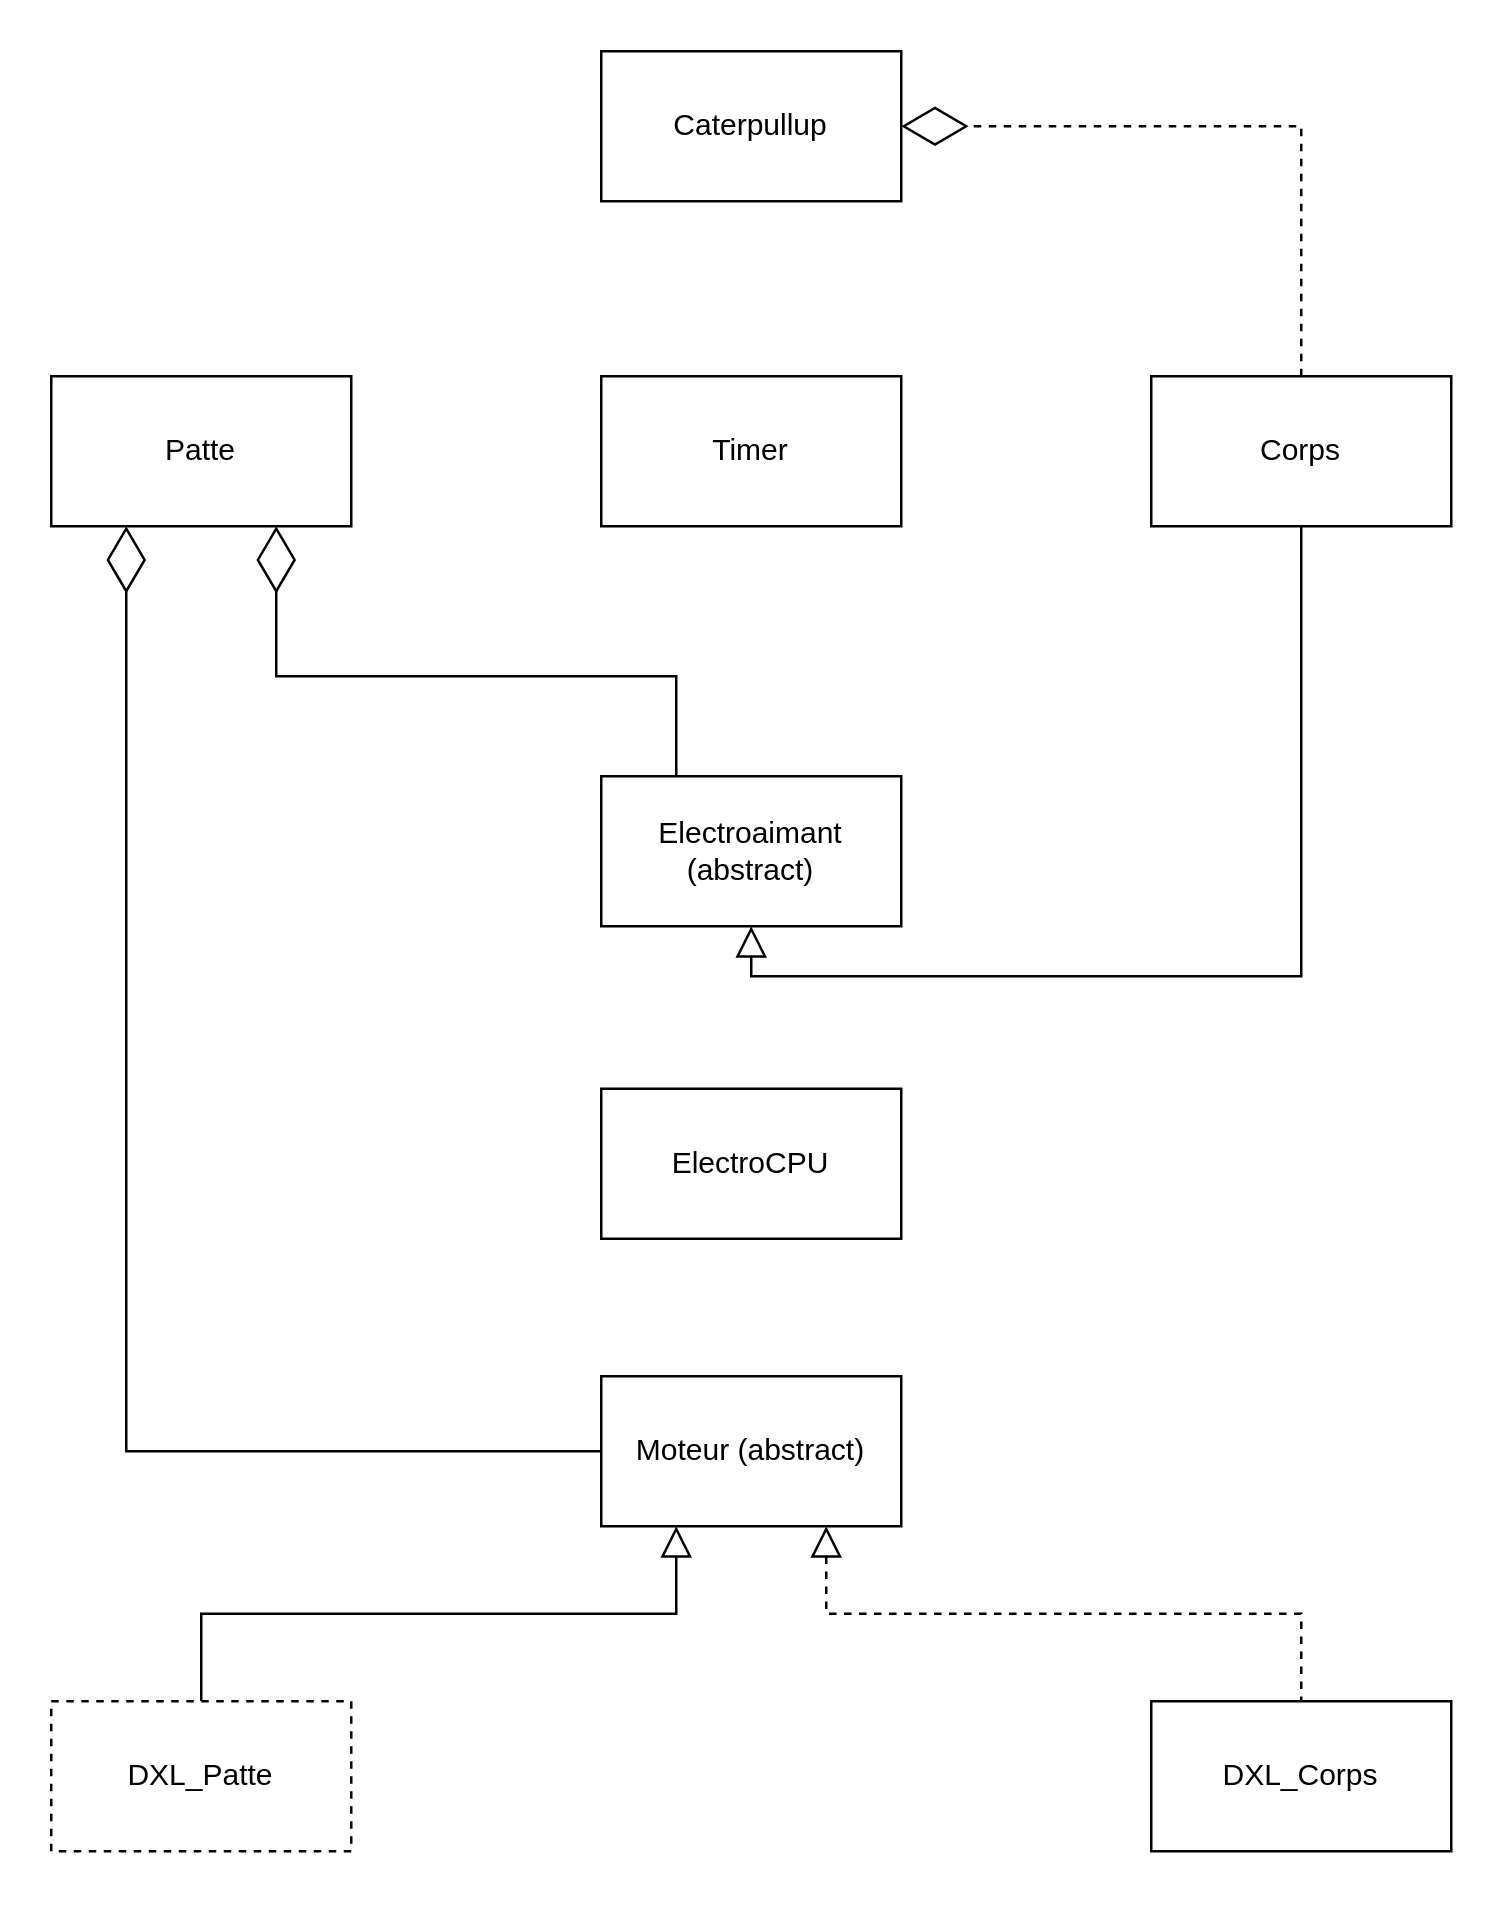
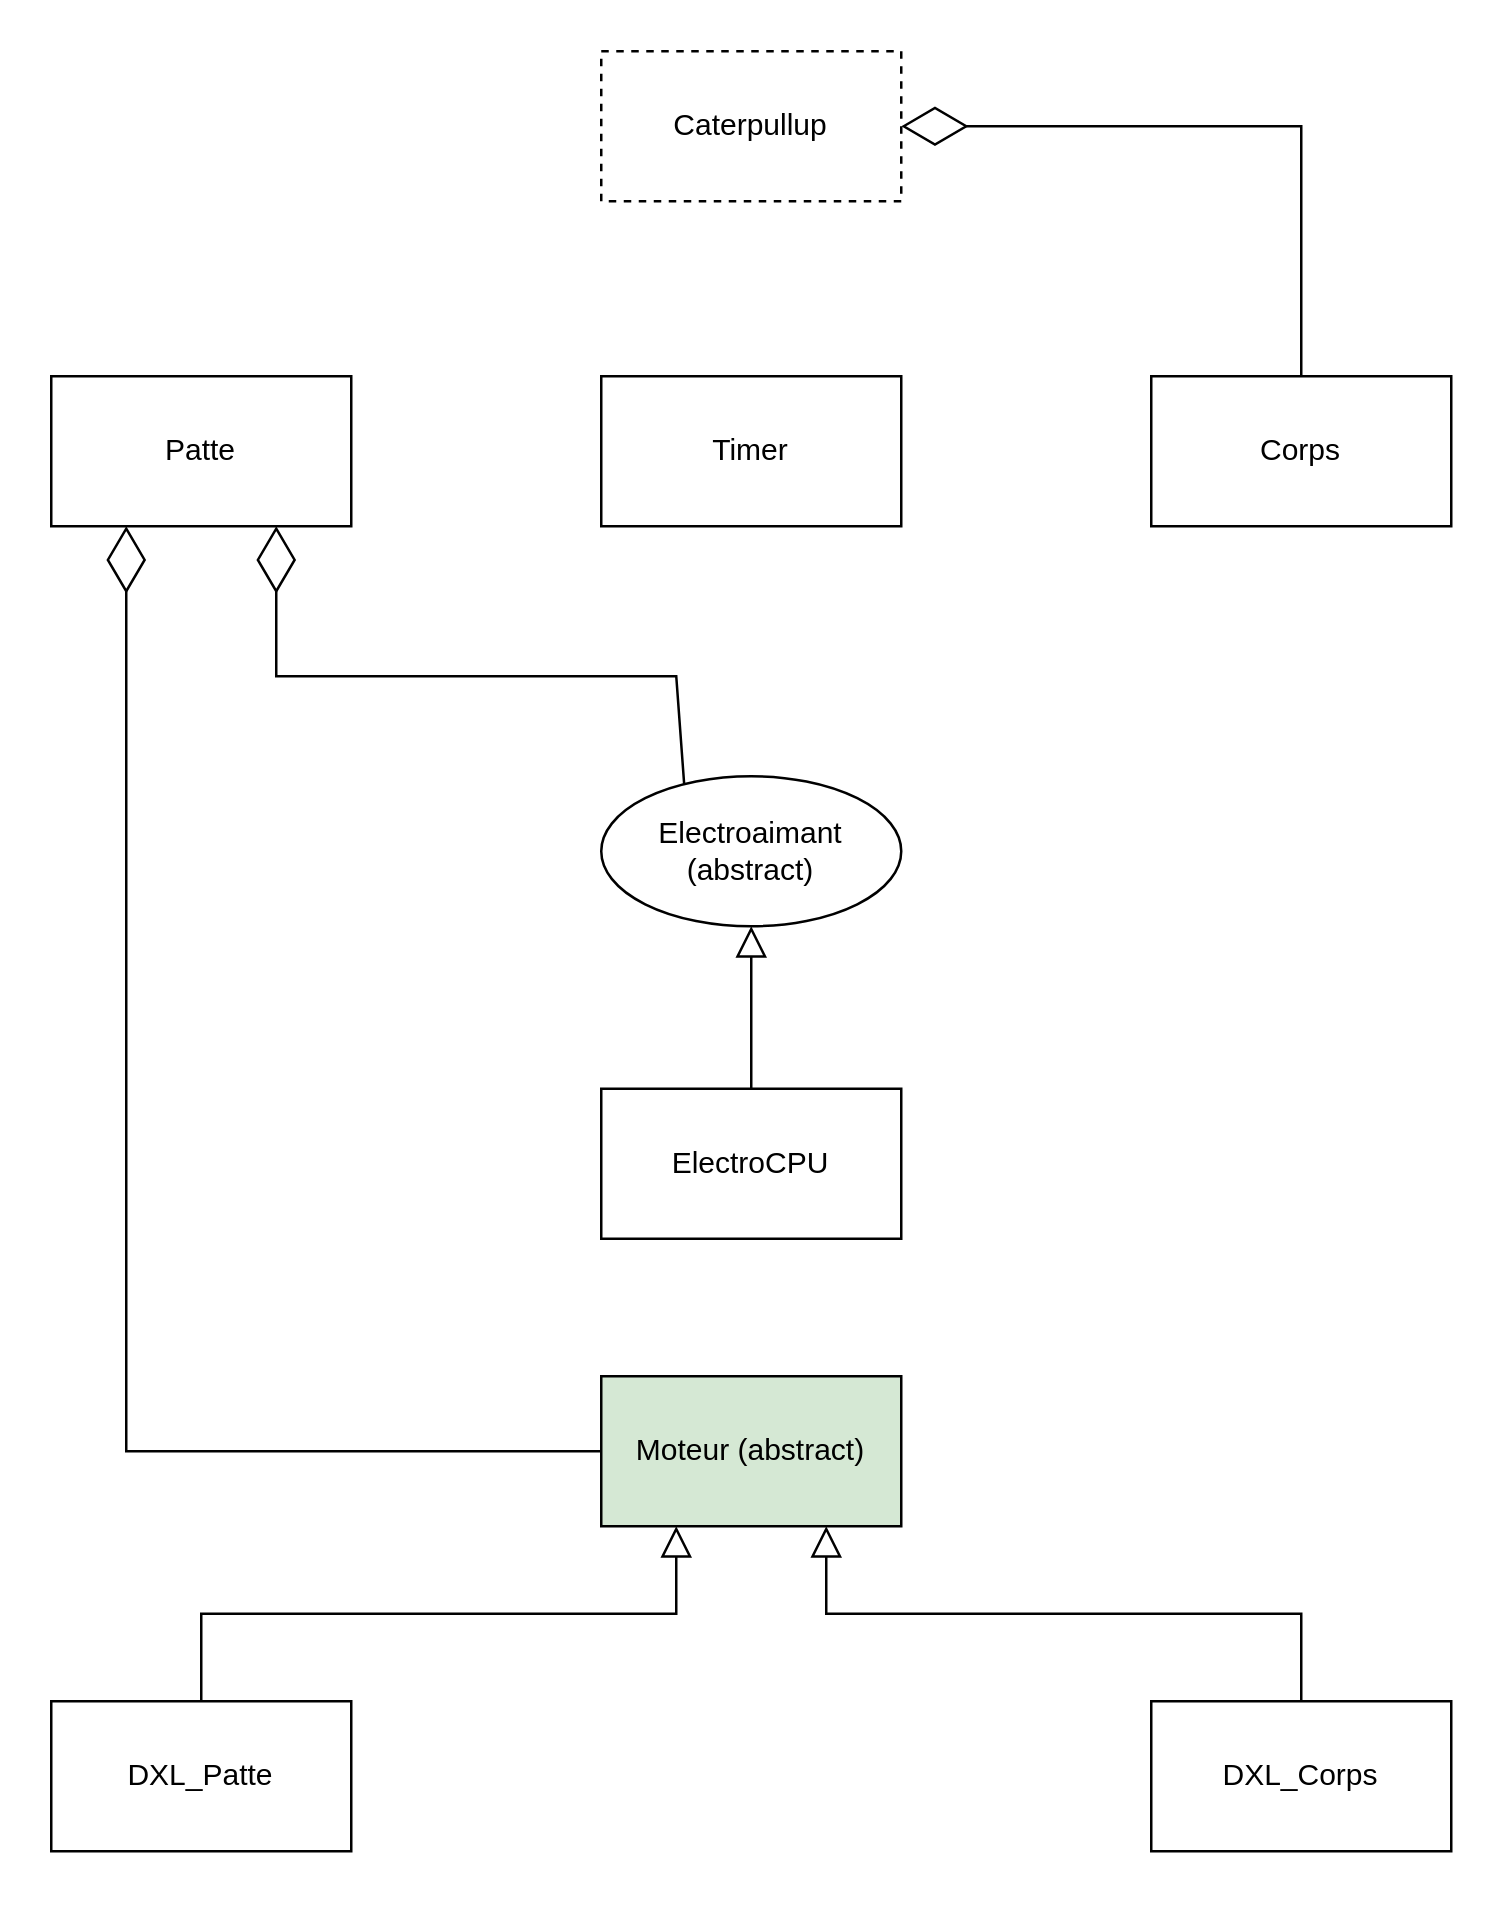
node "Caterpullup": style solid -> dashed
edge "Corps" -> "Caterpullup": style dashed -> solid
node "Electroaimant (abstract)": shape rectangle -> ellipse
edge "Corps" -> "Electroaimant (abstract)": now "ElectroCPU" -> "Electroaimant (abstract)"
node "Moteur (abstract)": fillcolor #ffffff -> #d5e8d4
edge "DXL_Corps" -> "Moteur (abstract)": style dashed -> solid
node "DXL_Patte": style dashed -> solid
